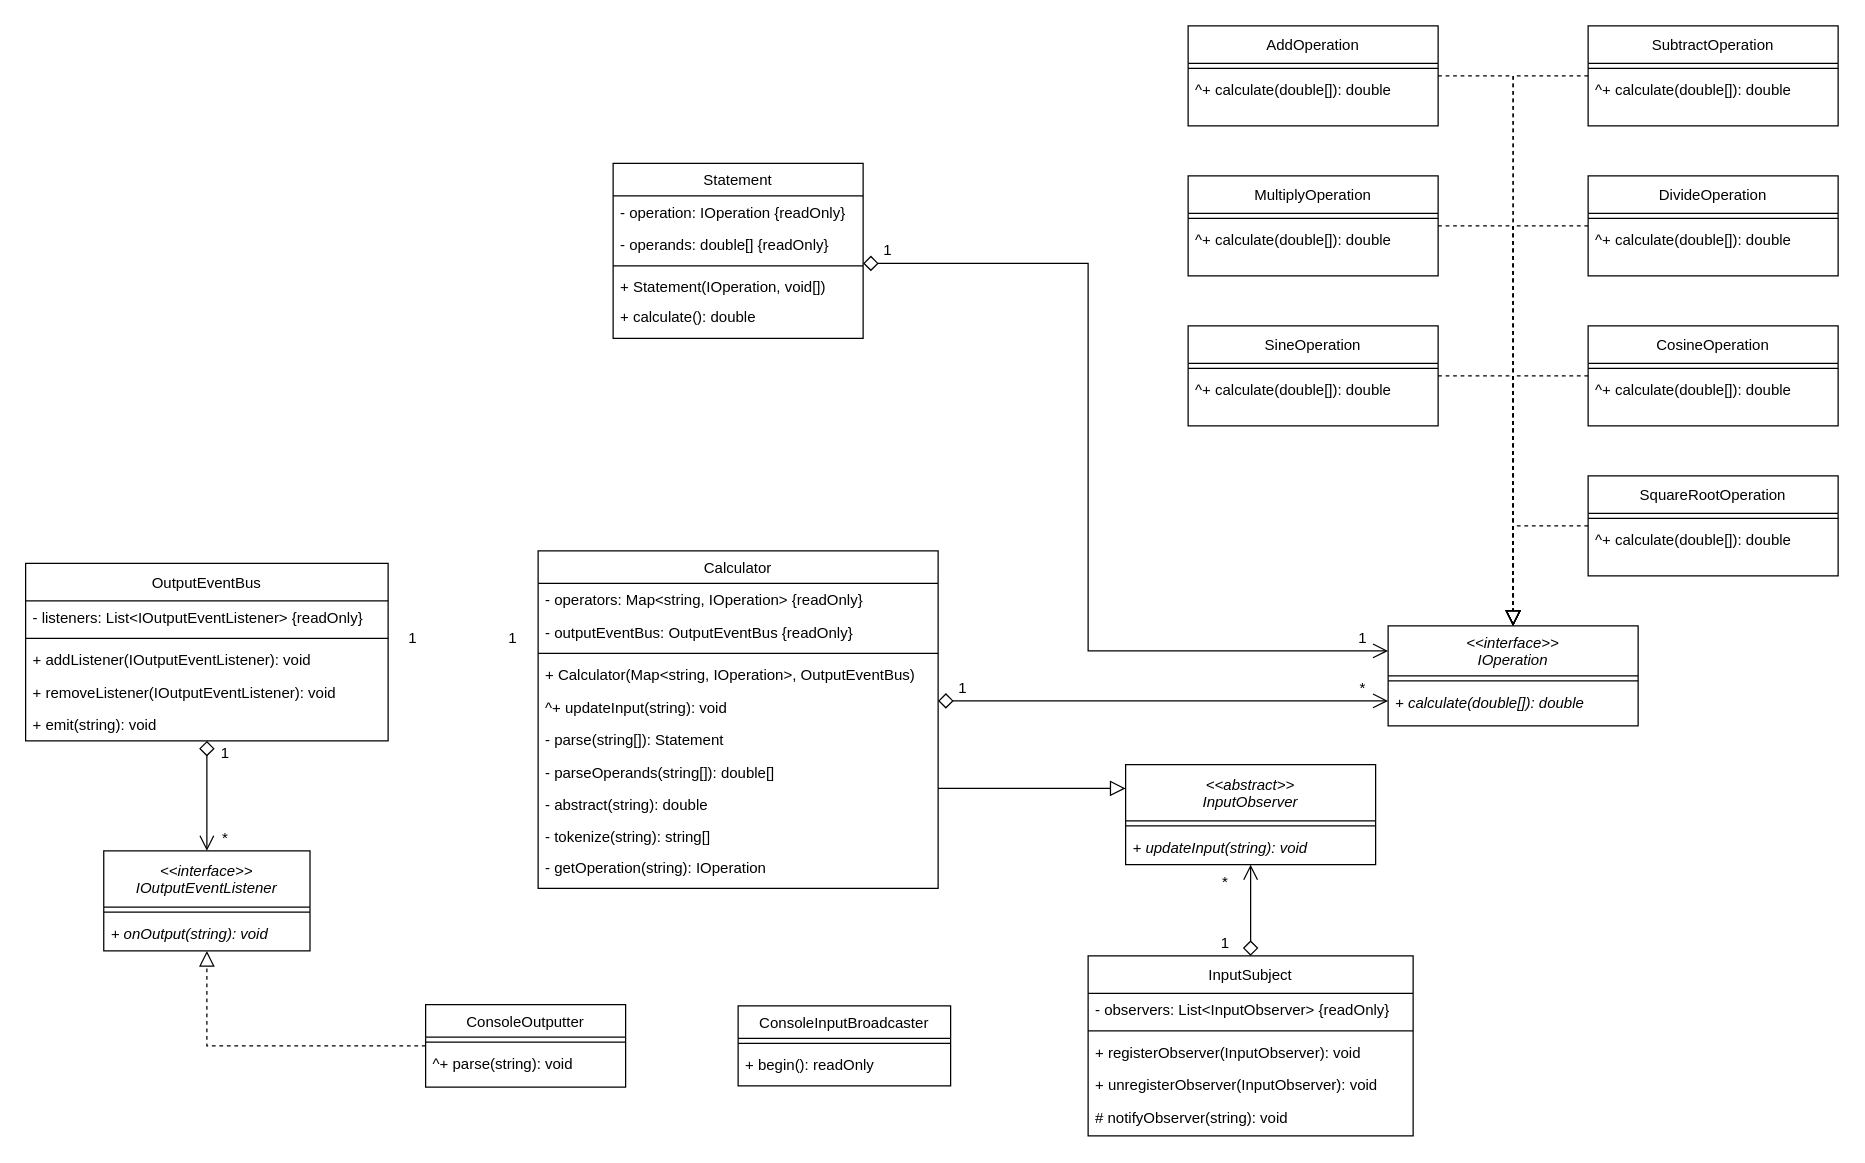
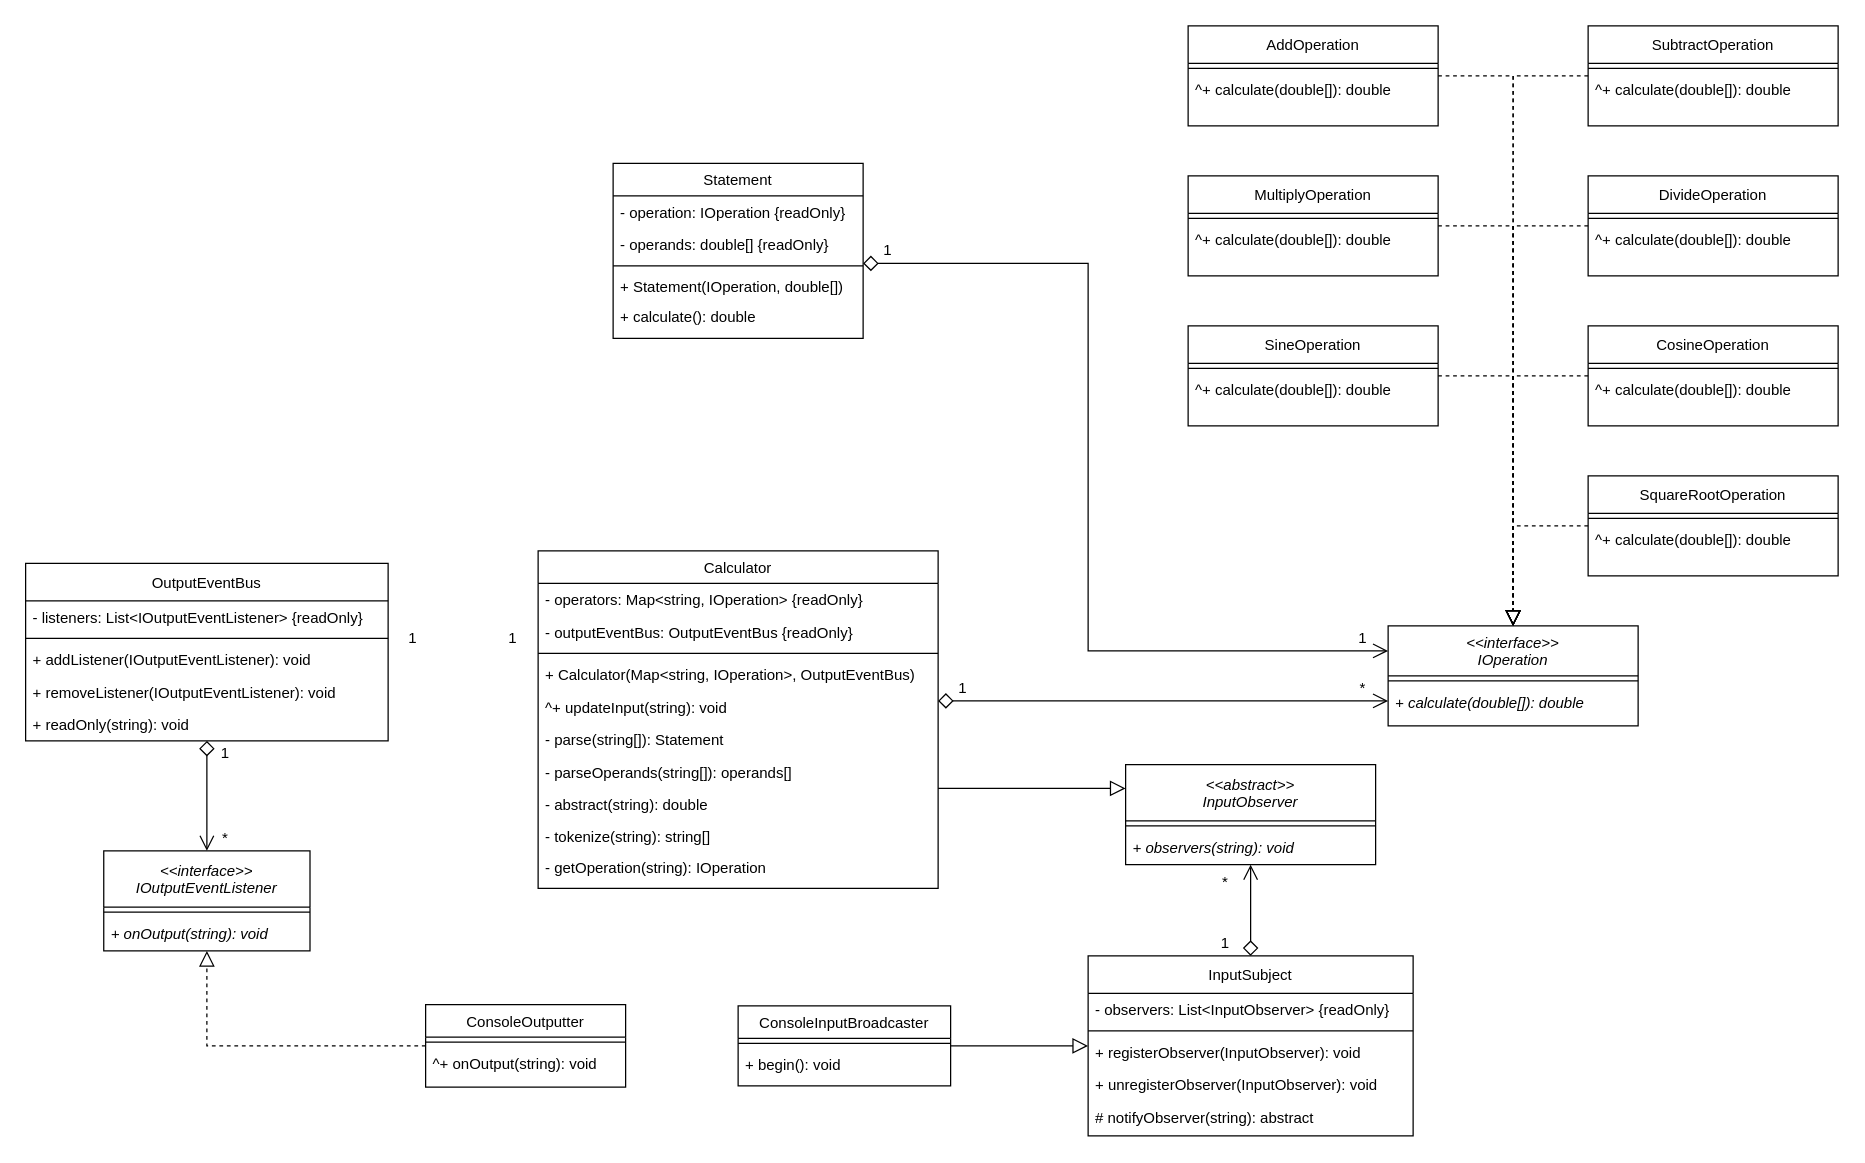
node "+ Statement(IOperation, void[])": label "+ Statement(IOperation, void[])" -> "+ Statement(IOperation, double[])"
node "+ emit(string): void": label "+ emit(string): void" -> "+ readOnly(string): void"
node "- parseOperands(string[]): double[]": label "- parseOperands(string[]): double[]" -> "- parseOperands(string[]): operands[]"
node "+ updateInput(string): void": label "+ updateInput(string): void" -> "+ observers(string): void"
edge "ConsoleInputBroadcaster" -> "InputSubject": added
node "^+ parse(string): void": label "^+ parse(string): void" -> "^+ onOutput(string): void"
node "+ begin(): readOnly": label "+ begin(): readOnly" -> "+ begin(): void"
node "# notifyObserver(string): void": label "# notifyObserver(string): void" -> "# notifyObserver(string): abstract"
